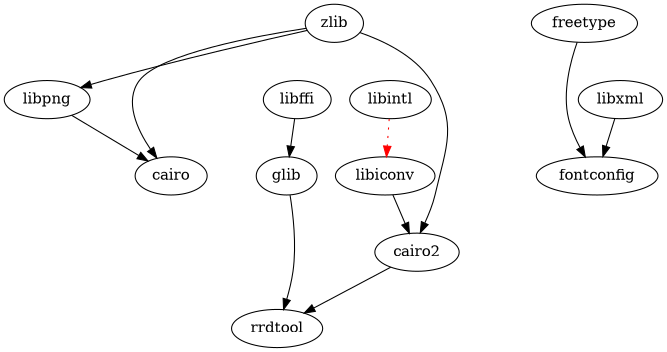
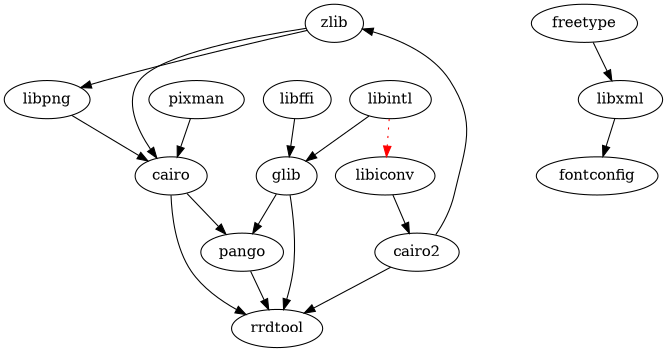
edge "freetype" -> "fontconfig": now "freetype" -> "libxml"
node "pixman": added
edge "zlib" -> "cairo2": reversed
edge "libintl" -> "glib": added
node "pango": added
edge "cairo" -> "rrdtool": added
